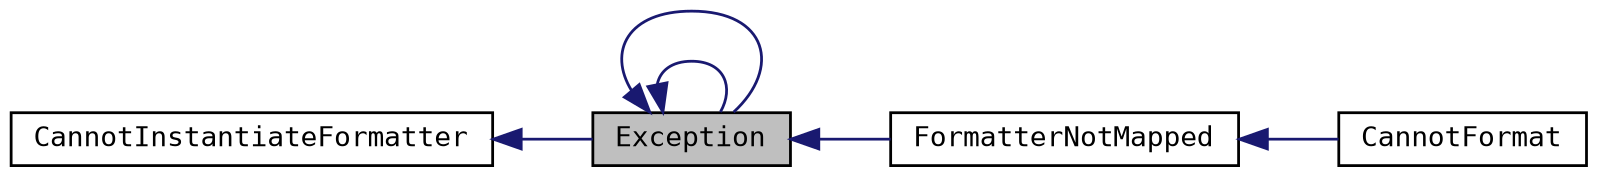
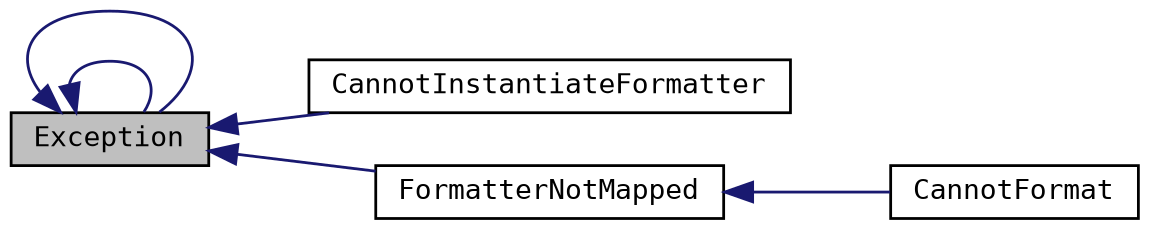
edge "Exception" -> "CannotInstantiateFormatter": reversed
